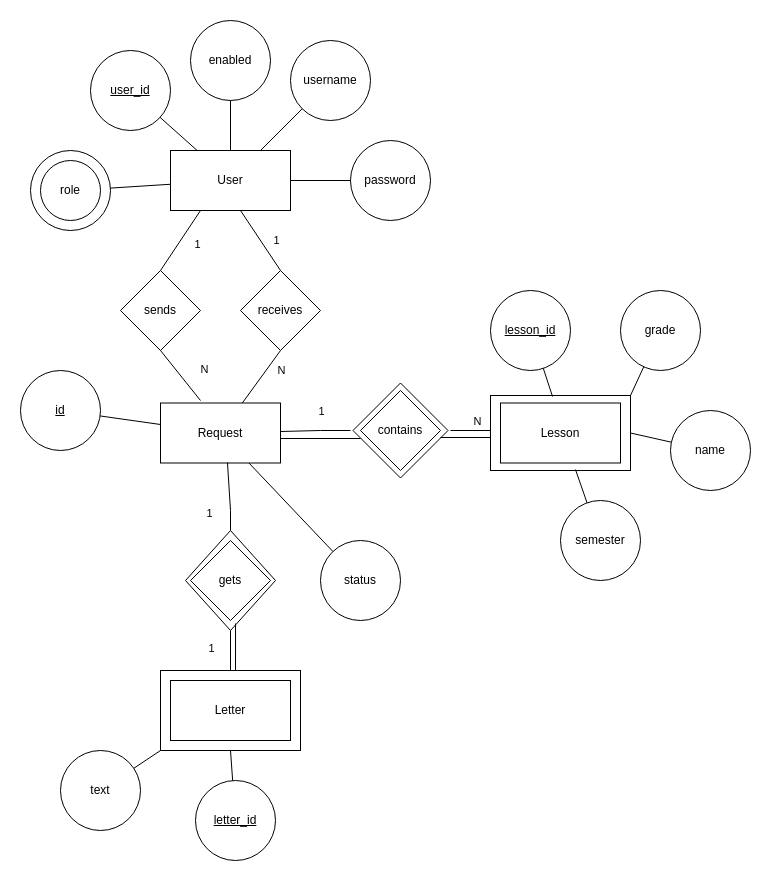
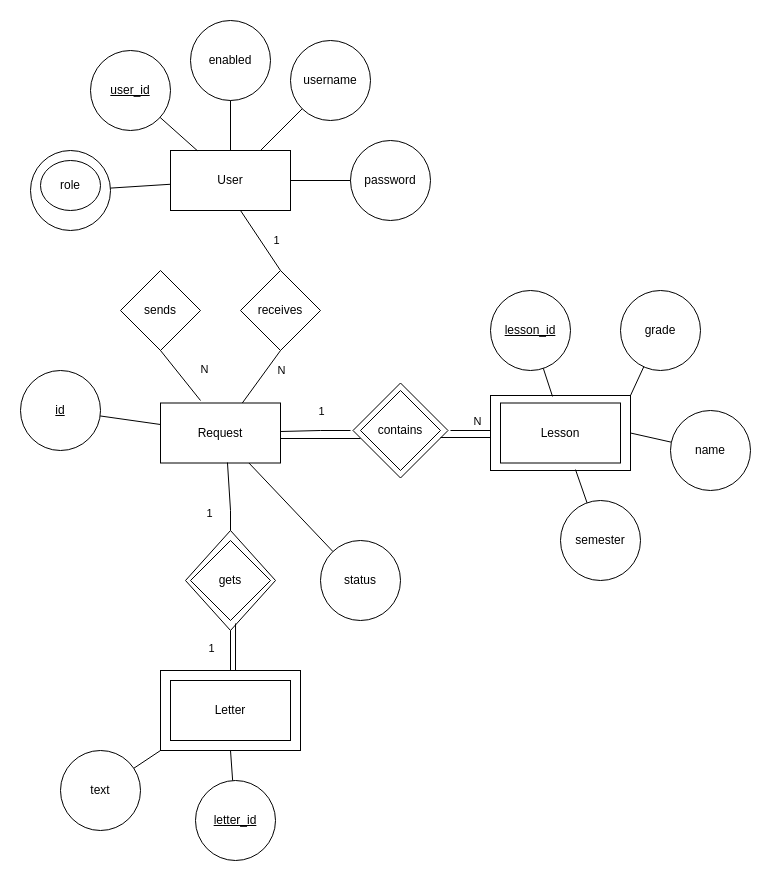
node "role": size 60x60 -> 60x50
edge "User" -- "sends": removed, label "1"
